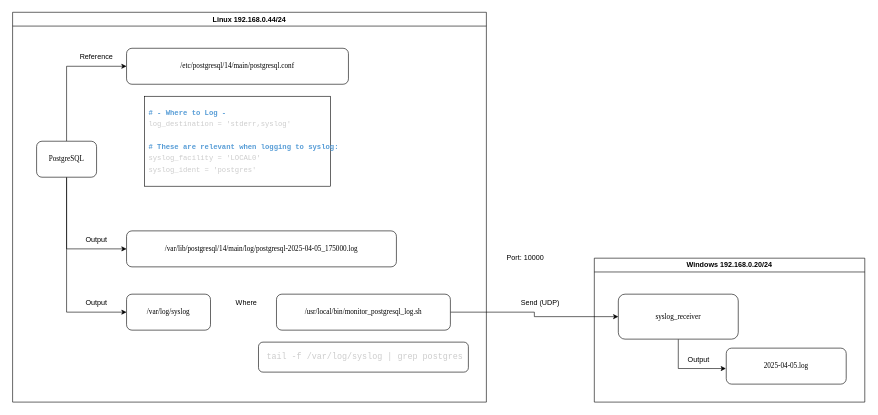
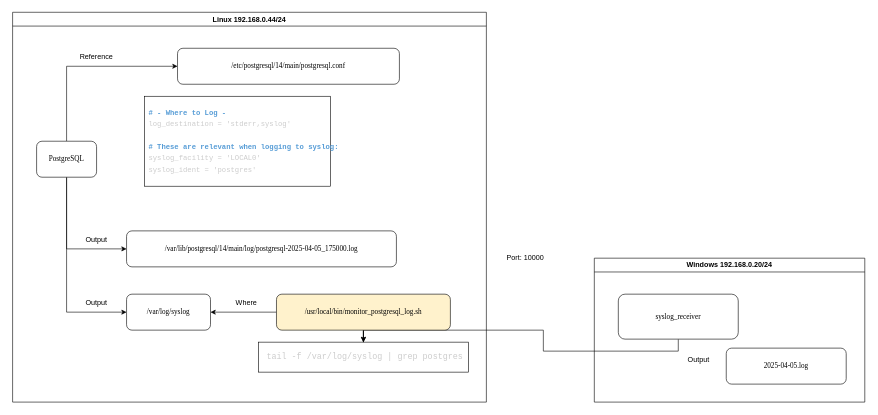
node "/etc/postgresql/14/main/postgresql.conf": moved (237, 66) -> (288, 66)
node "Send (UDP)": removed
edge "/usr/local/bin/monitor_postgresql_log.sh" -> "/var/log/syslog": added
node "/usr/local/bin/monitor_postgresql_log.sh": fillcolor #ffffff -> #fff2cc
edge "/usr/local/bin/monitor_postgresql_log.sh" -> "syslog_receiver": now "/usr/local/bin/monitor_postgresql_log.sh" -> "tail -f /var/log/syslog | grep postgres"
node "tail -f /var/log/syslog | grep postgres": shape rounded rectangle -> rectangle
edge "syslog_receiver" -> "2025-04-05.log": now "syslog_receiver" -> "tail -f /var/log/syslog | grep postgres"
